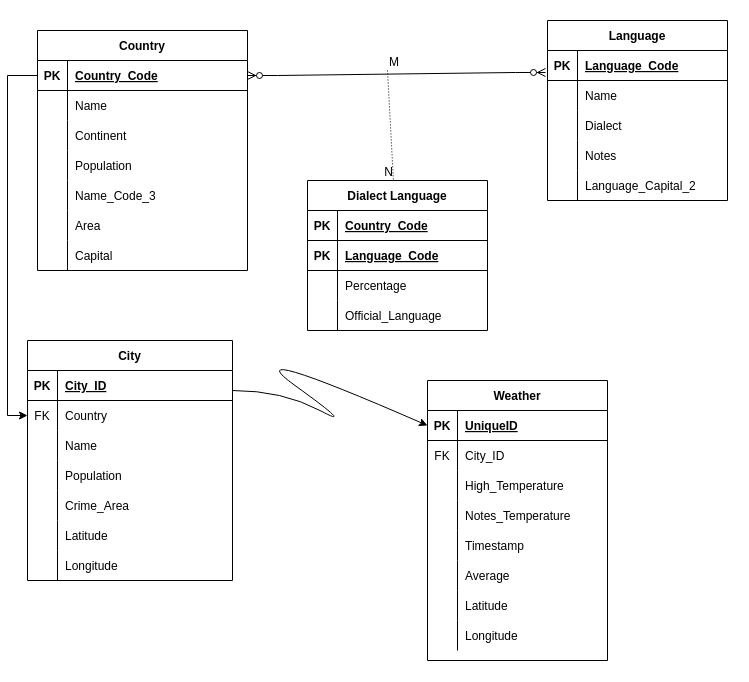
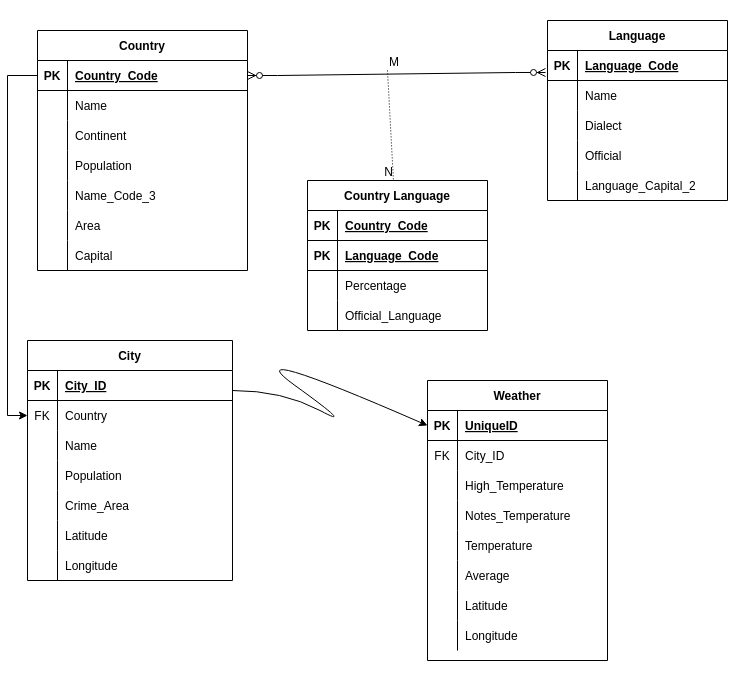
node "Notes": label "Notes" -> "Official"
node "Dialect Language": label "Dialect Language" -> "Country Language"
node "Timestamp": label "Timestamp" -> "Temperature"
